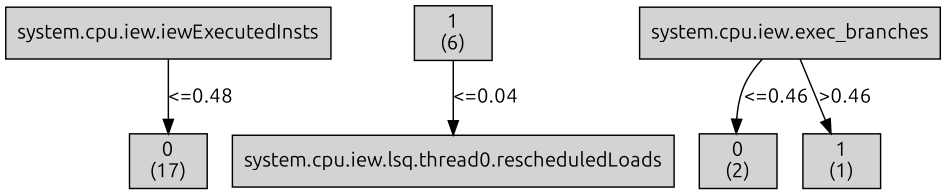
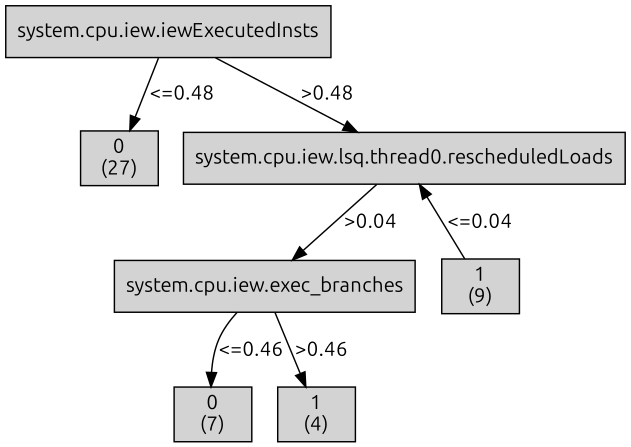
node "1 (6)": label "1 (6)" -> "1 (9)"
edge "system.cpu.iew.iewExecutedInsts" -> "system.cpu.iew.lsq.thread0.rescheduledLoads": added, label ">0.48"
node "0 (17)": label "0 (17)" -> "0 (27)"
node "0 (2)": label "0 (2)" -> "0 (7)"
node "1 (1)": label "1 (1)" -> "1 (4)"
edge "system.cpu.iew.lsq.thread0.rescheduledLoads" -> "system.cpu.iew.exec_branches": added, label ">0.04"
